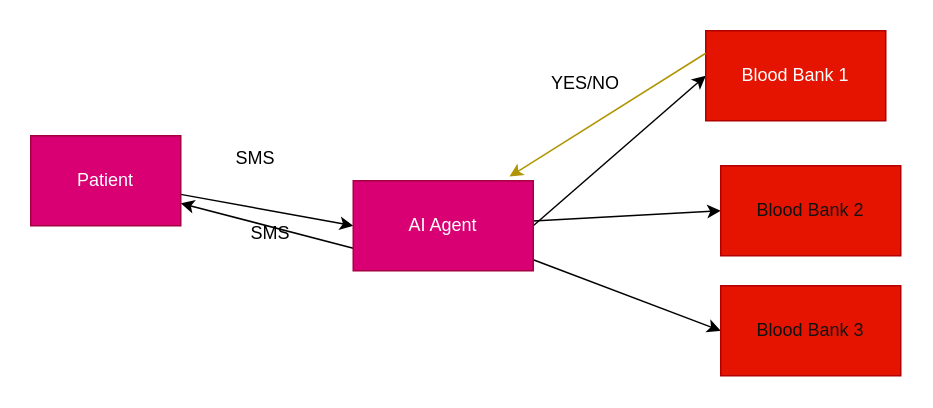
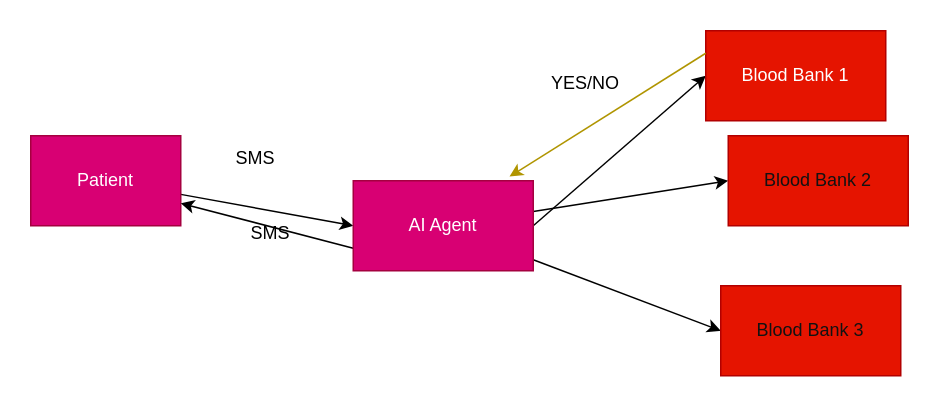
node "Blood Bank 2": moved (811, 211) -> (818, 181)
